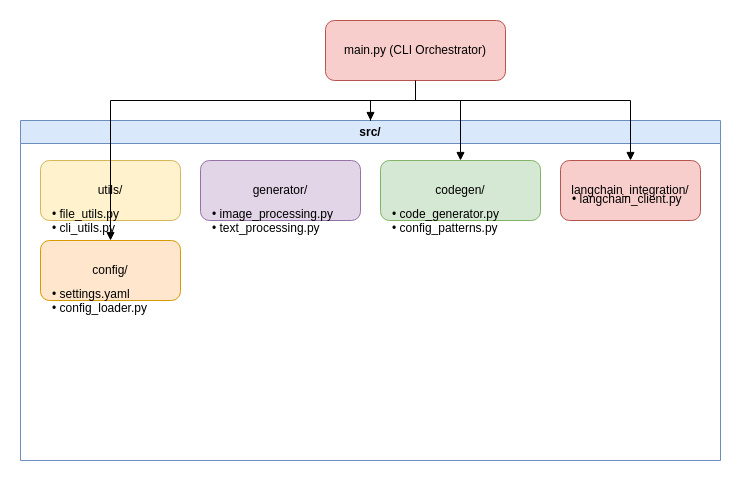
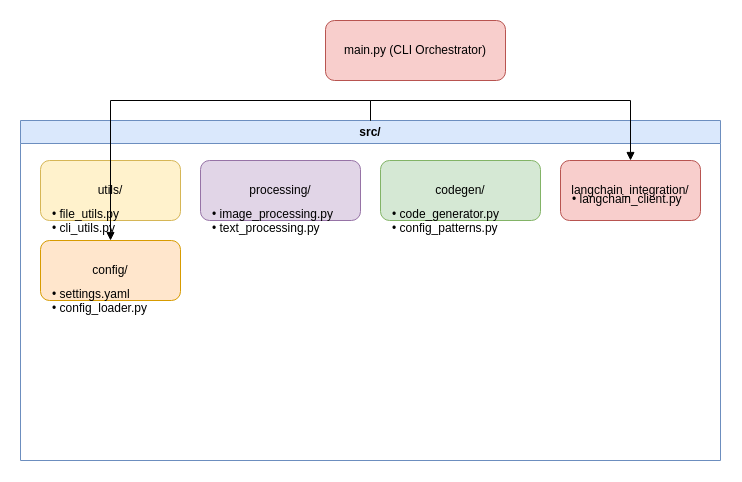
edge "main.py (CLI Orchestrator)" -> "src/": removed
edge "src/" -> "codegen/": removed
node "generator/": label "generator/" -> "processing/"
